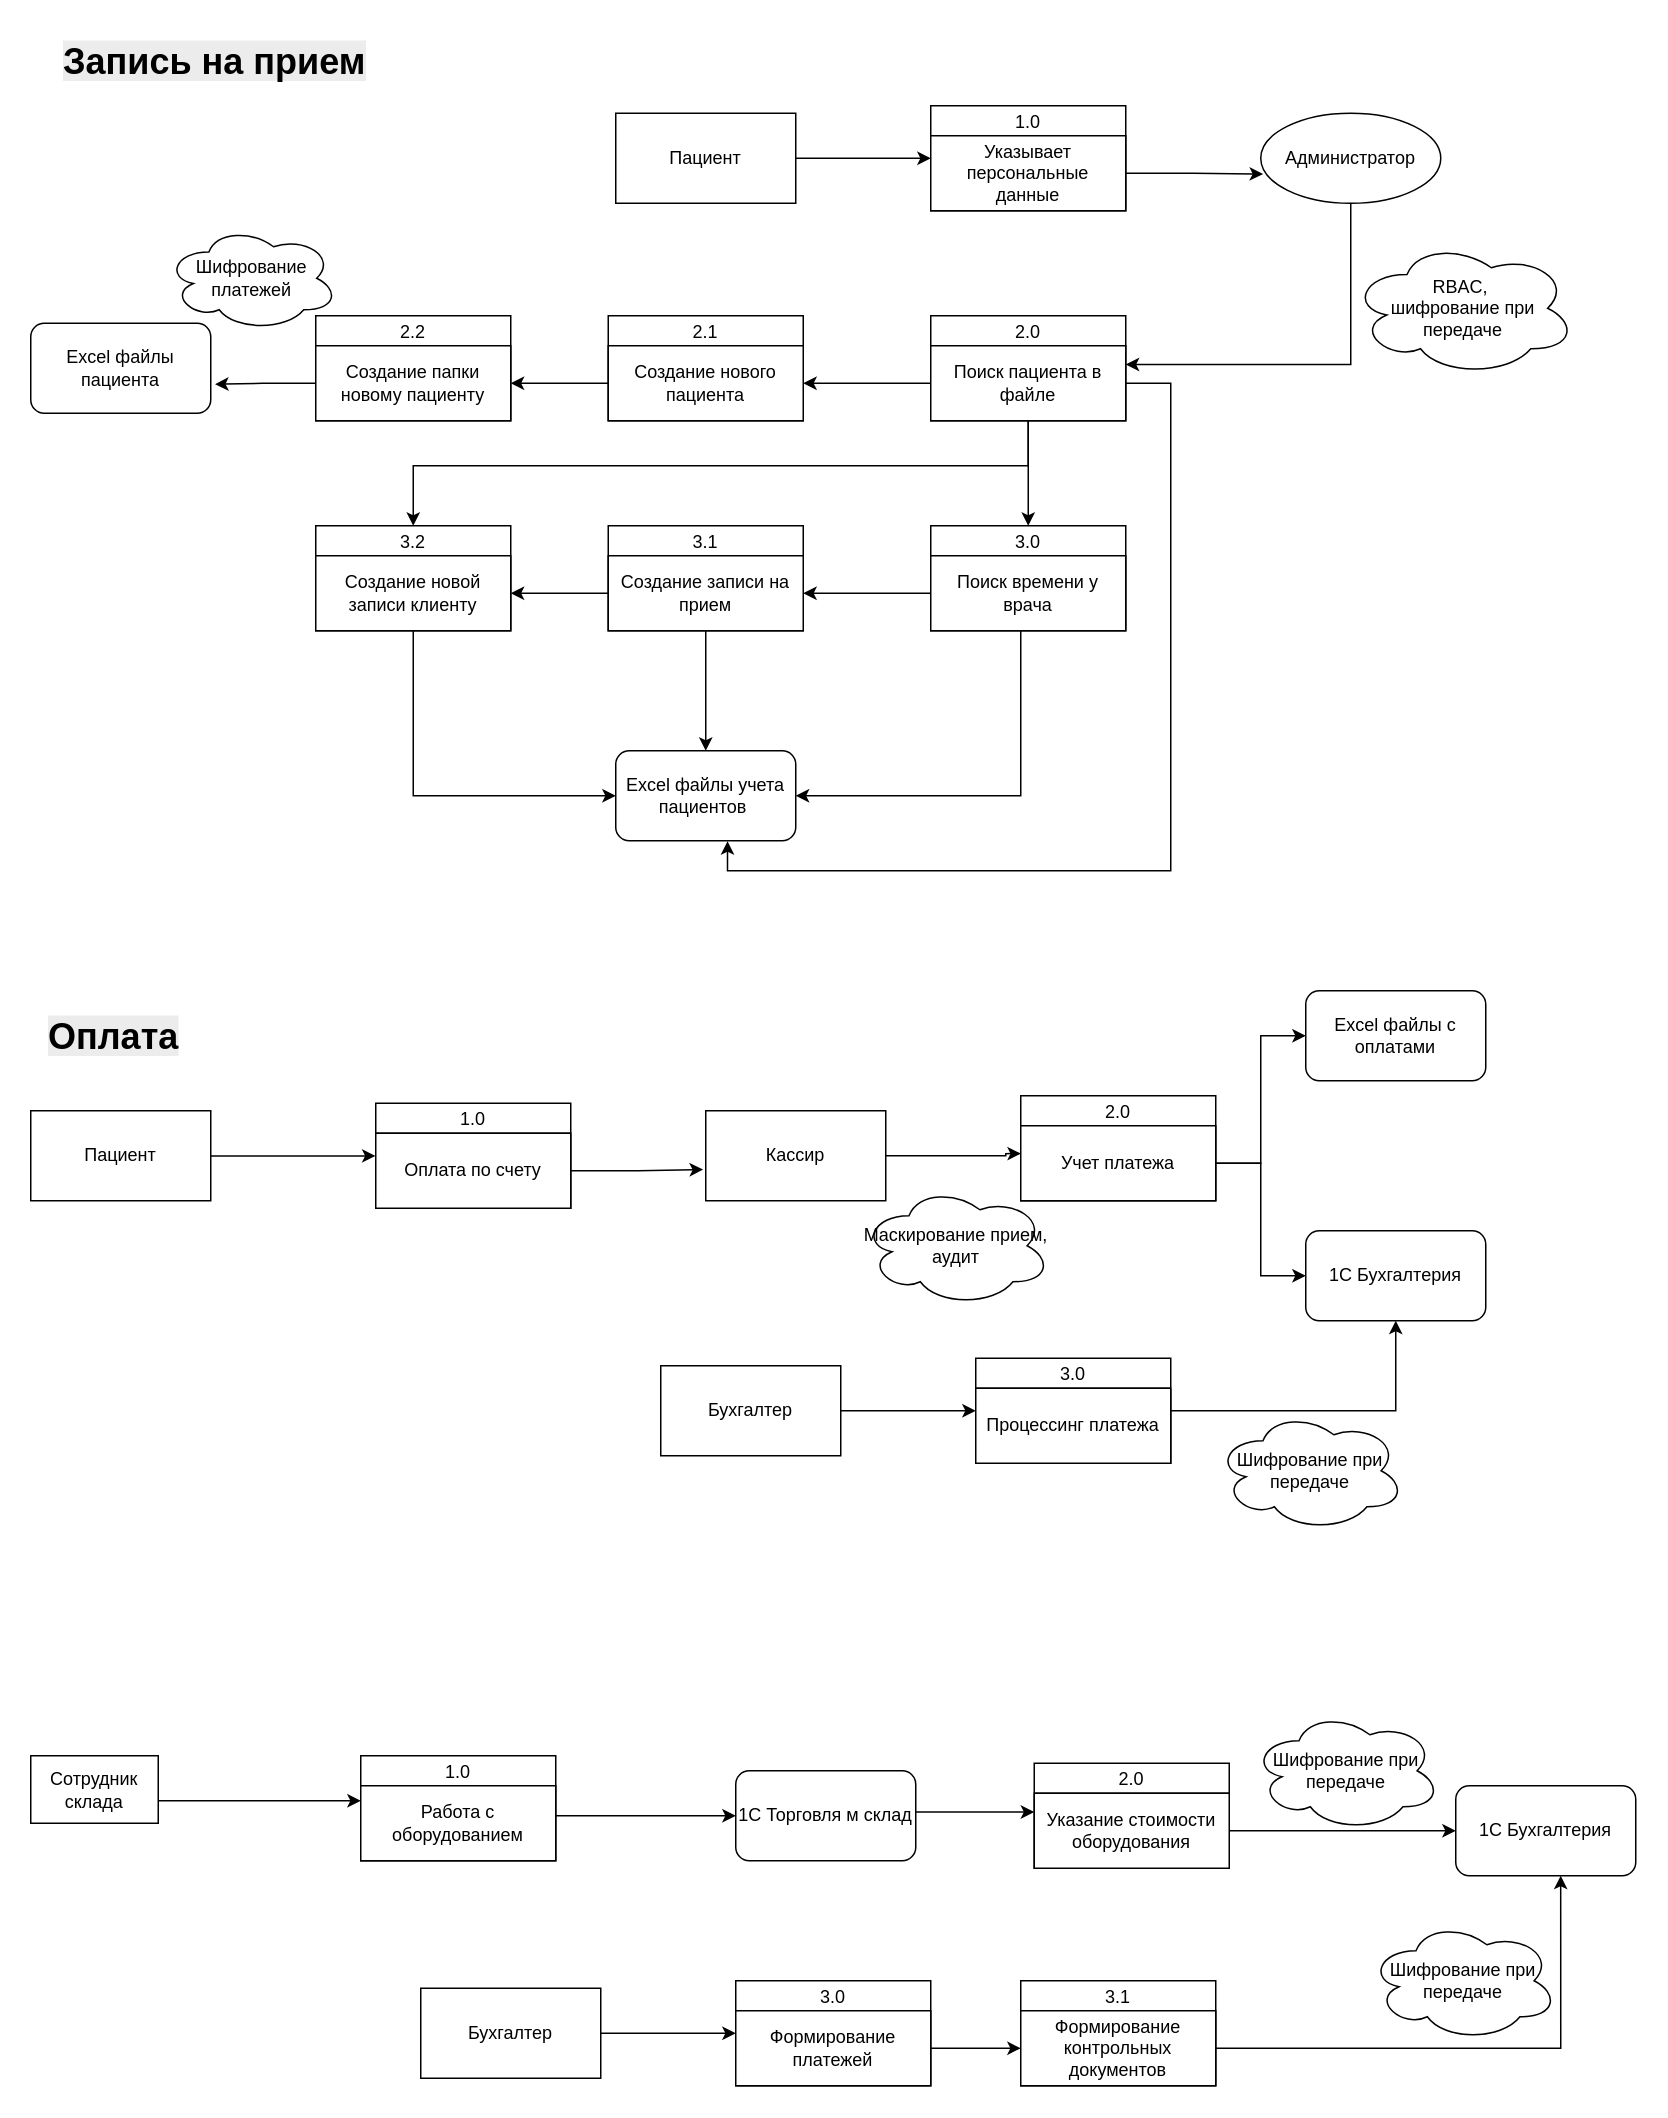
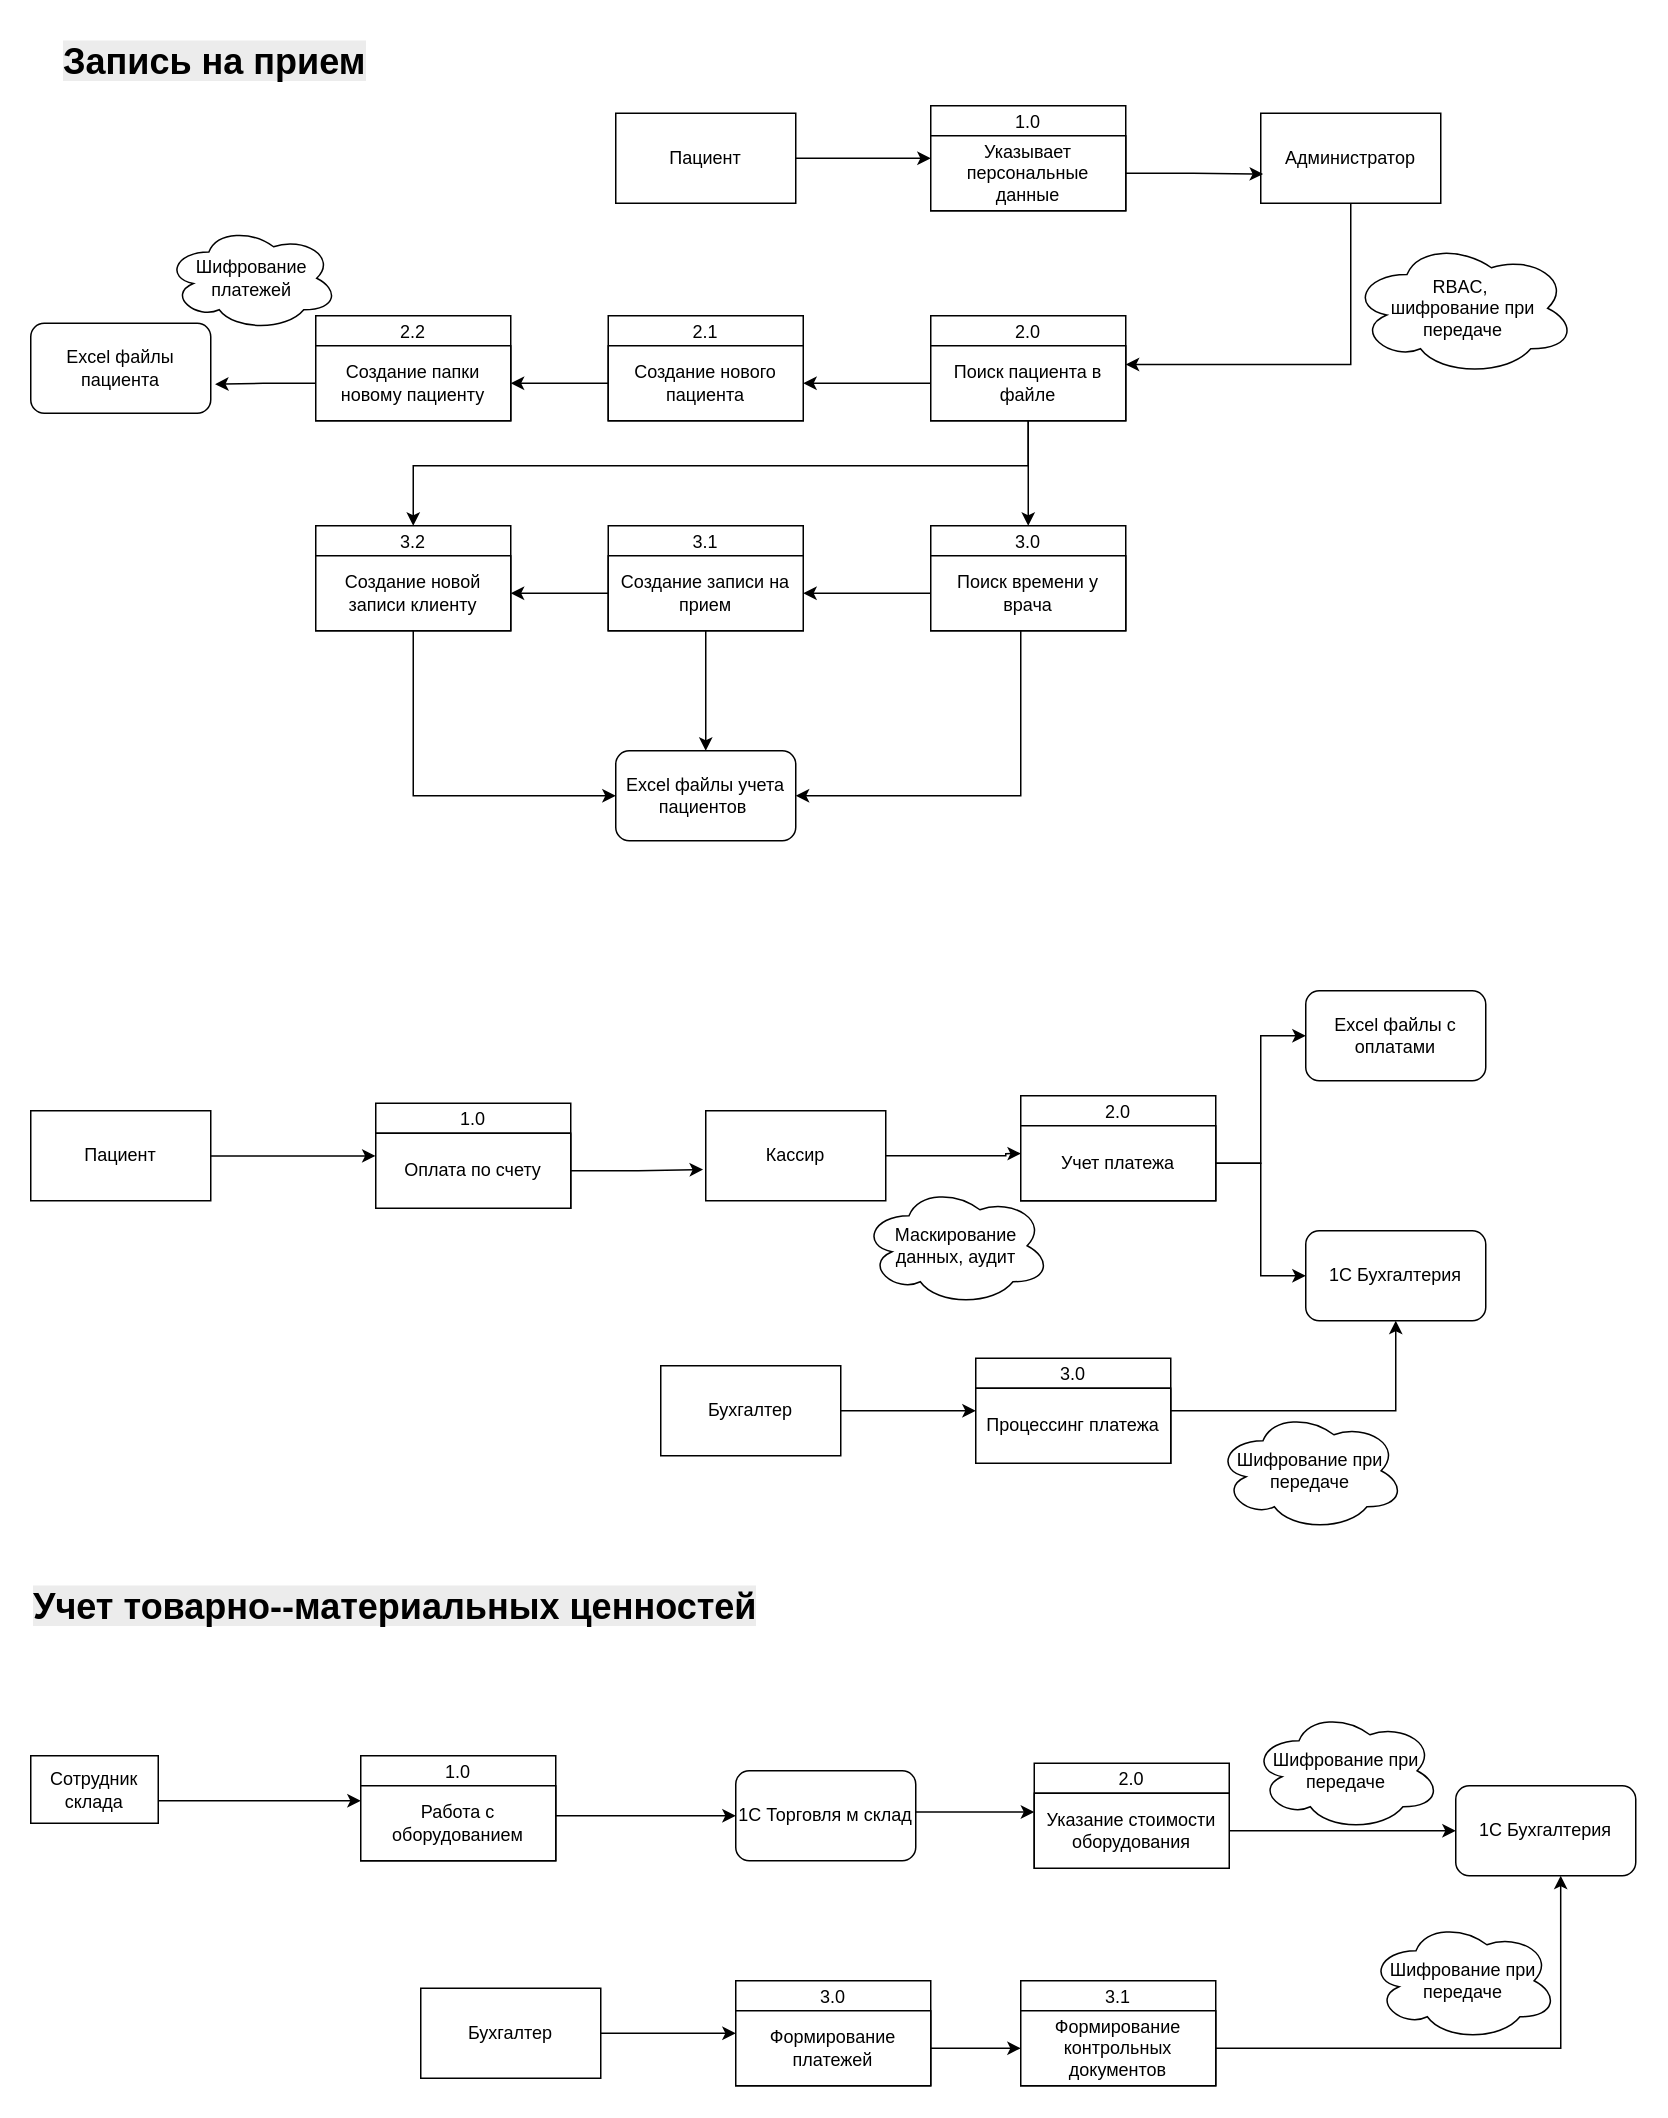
node "Администратор": shape ellipse -> rectangle
edge "Поиск пациента в файле" -> "Excel файлы учета пациентов": removed
node "Оплата": removed
node "Маскирование прием, аудит": label "Маскирование прием, аудит" -> "Маскирование данных, аудит"
node "Учет товарно--материальных ценностей": added
